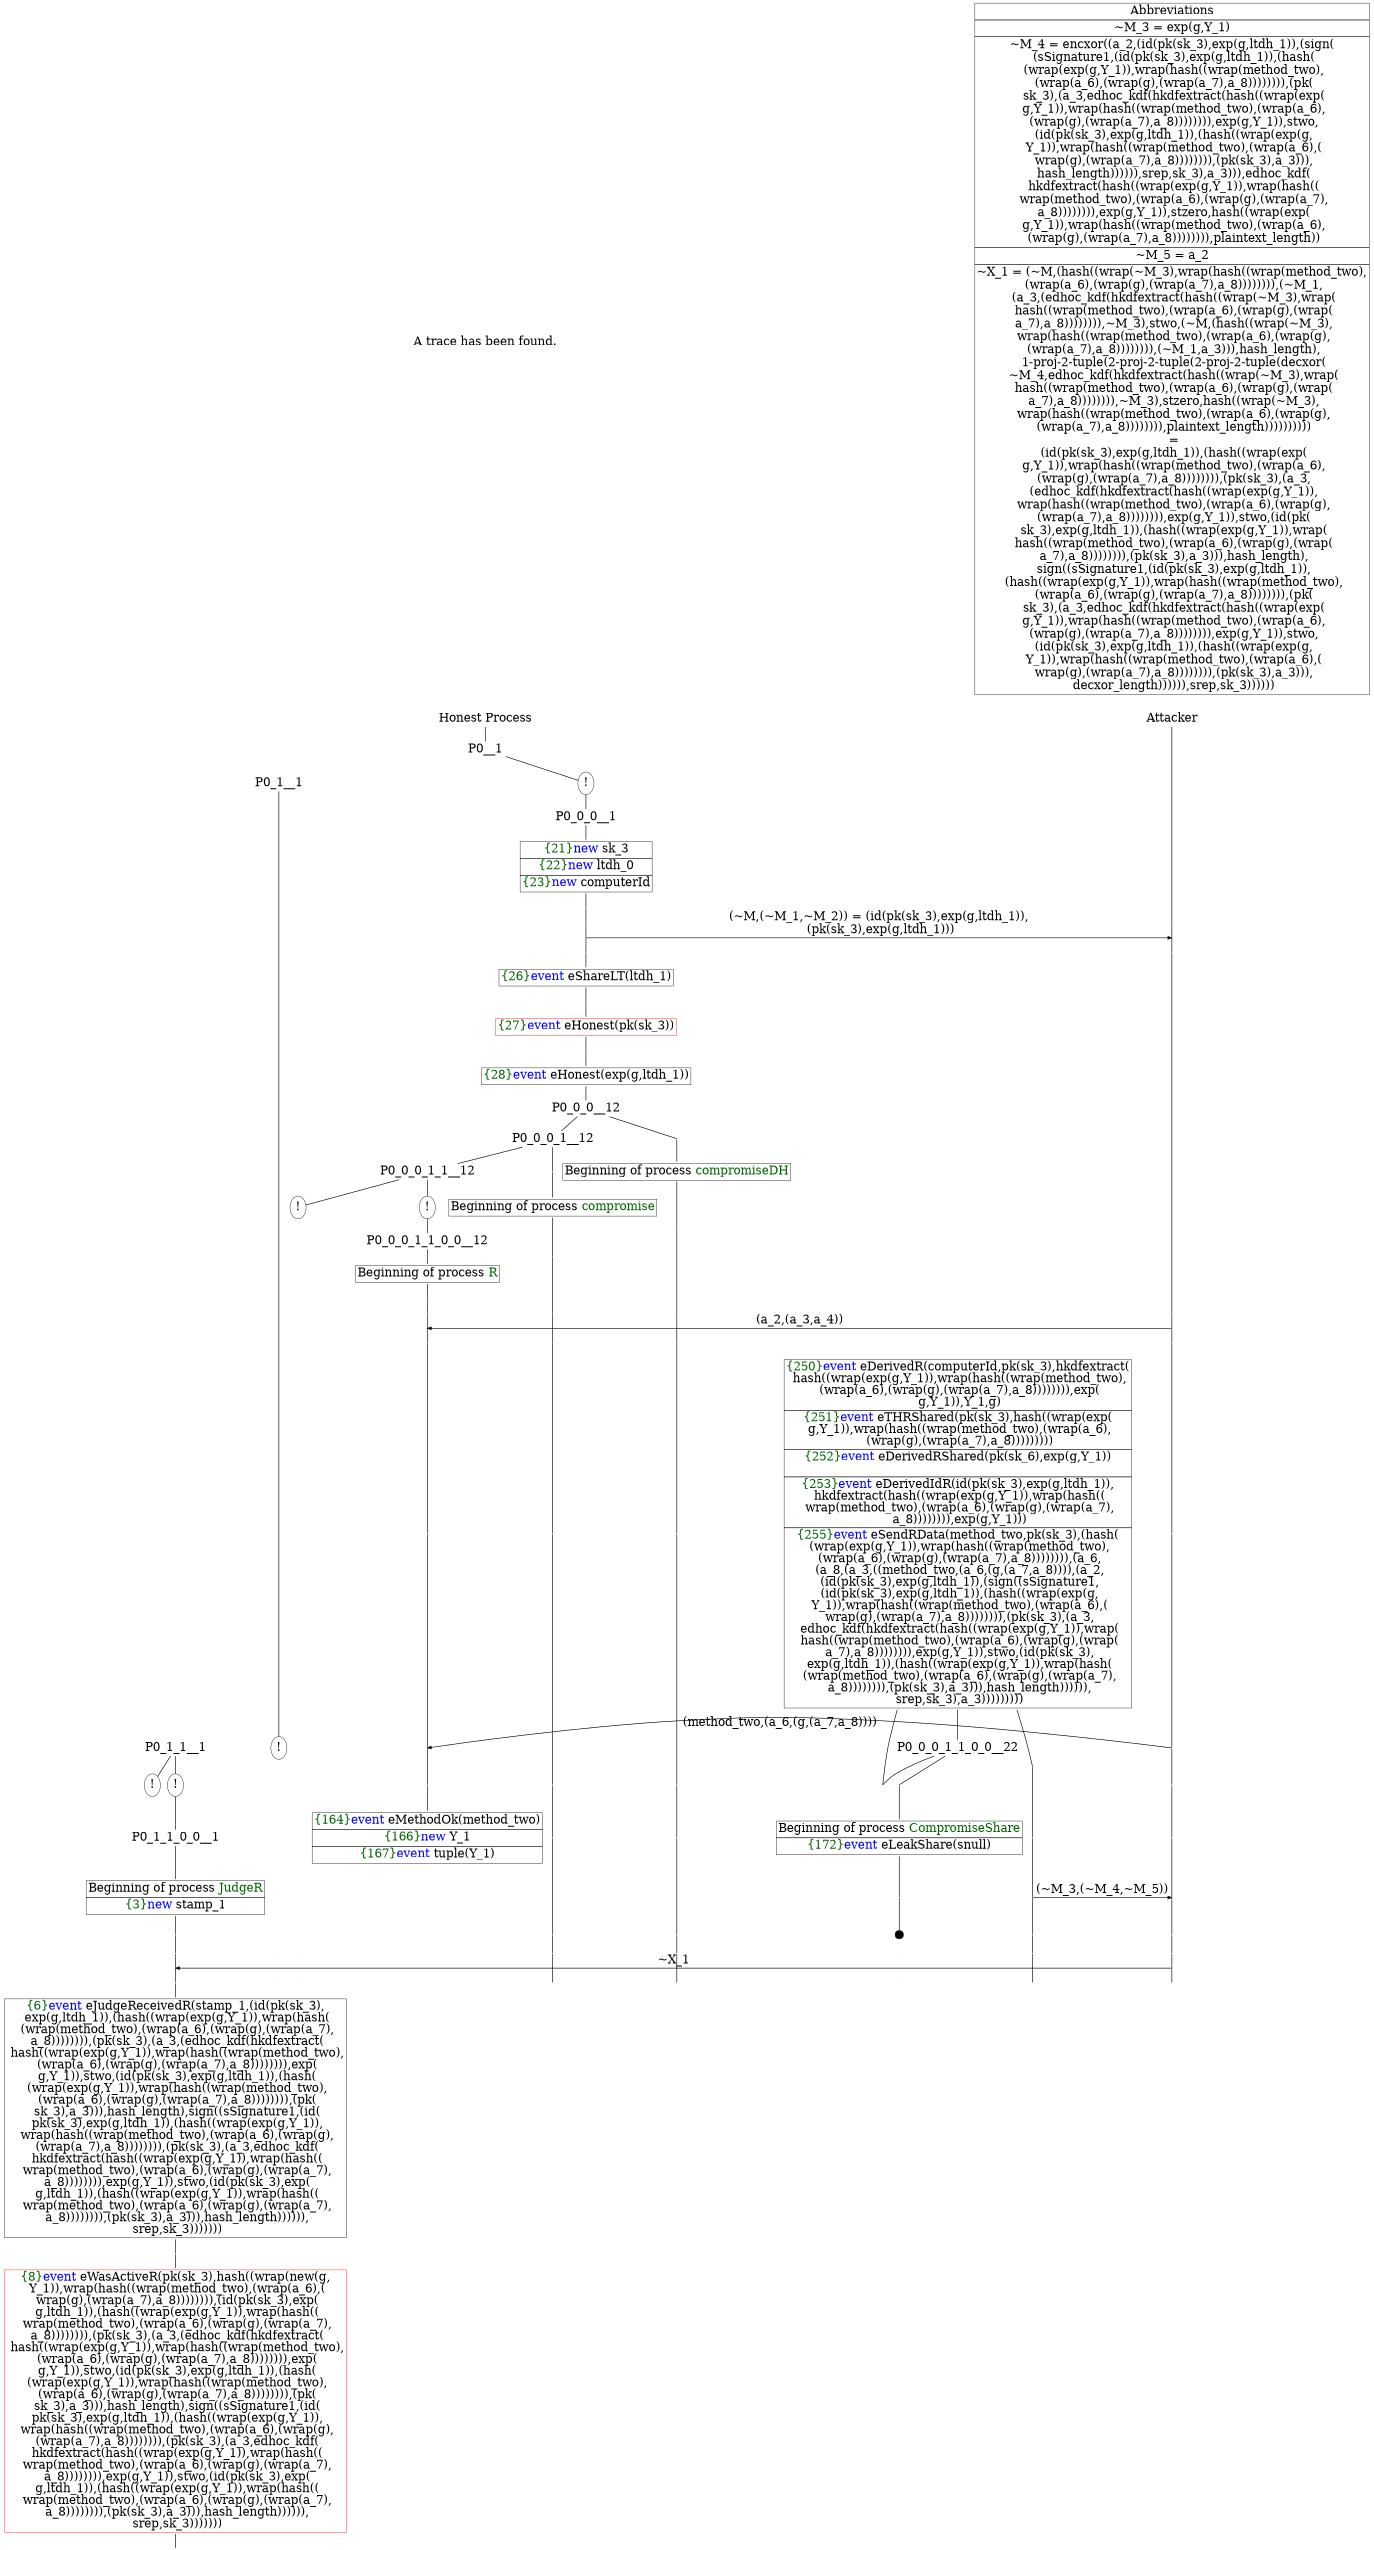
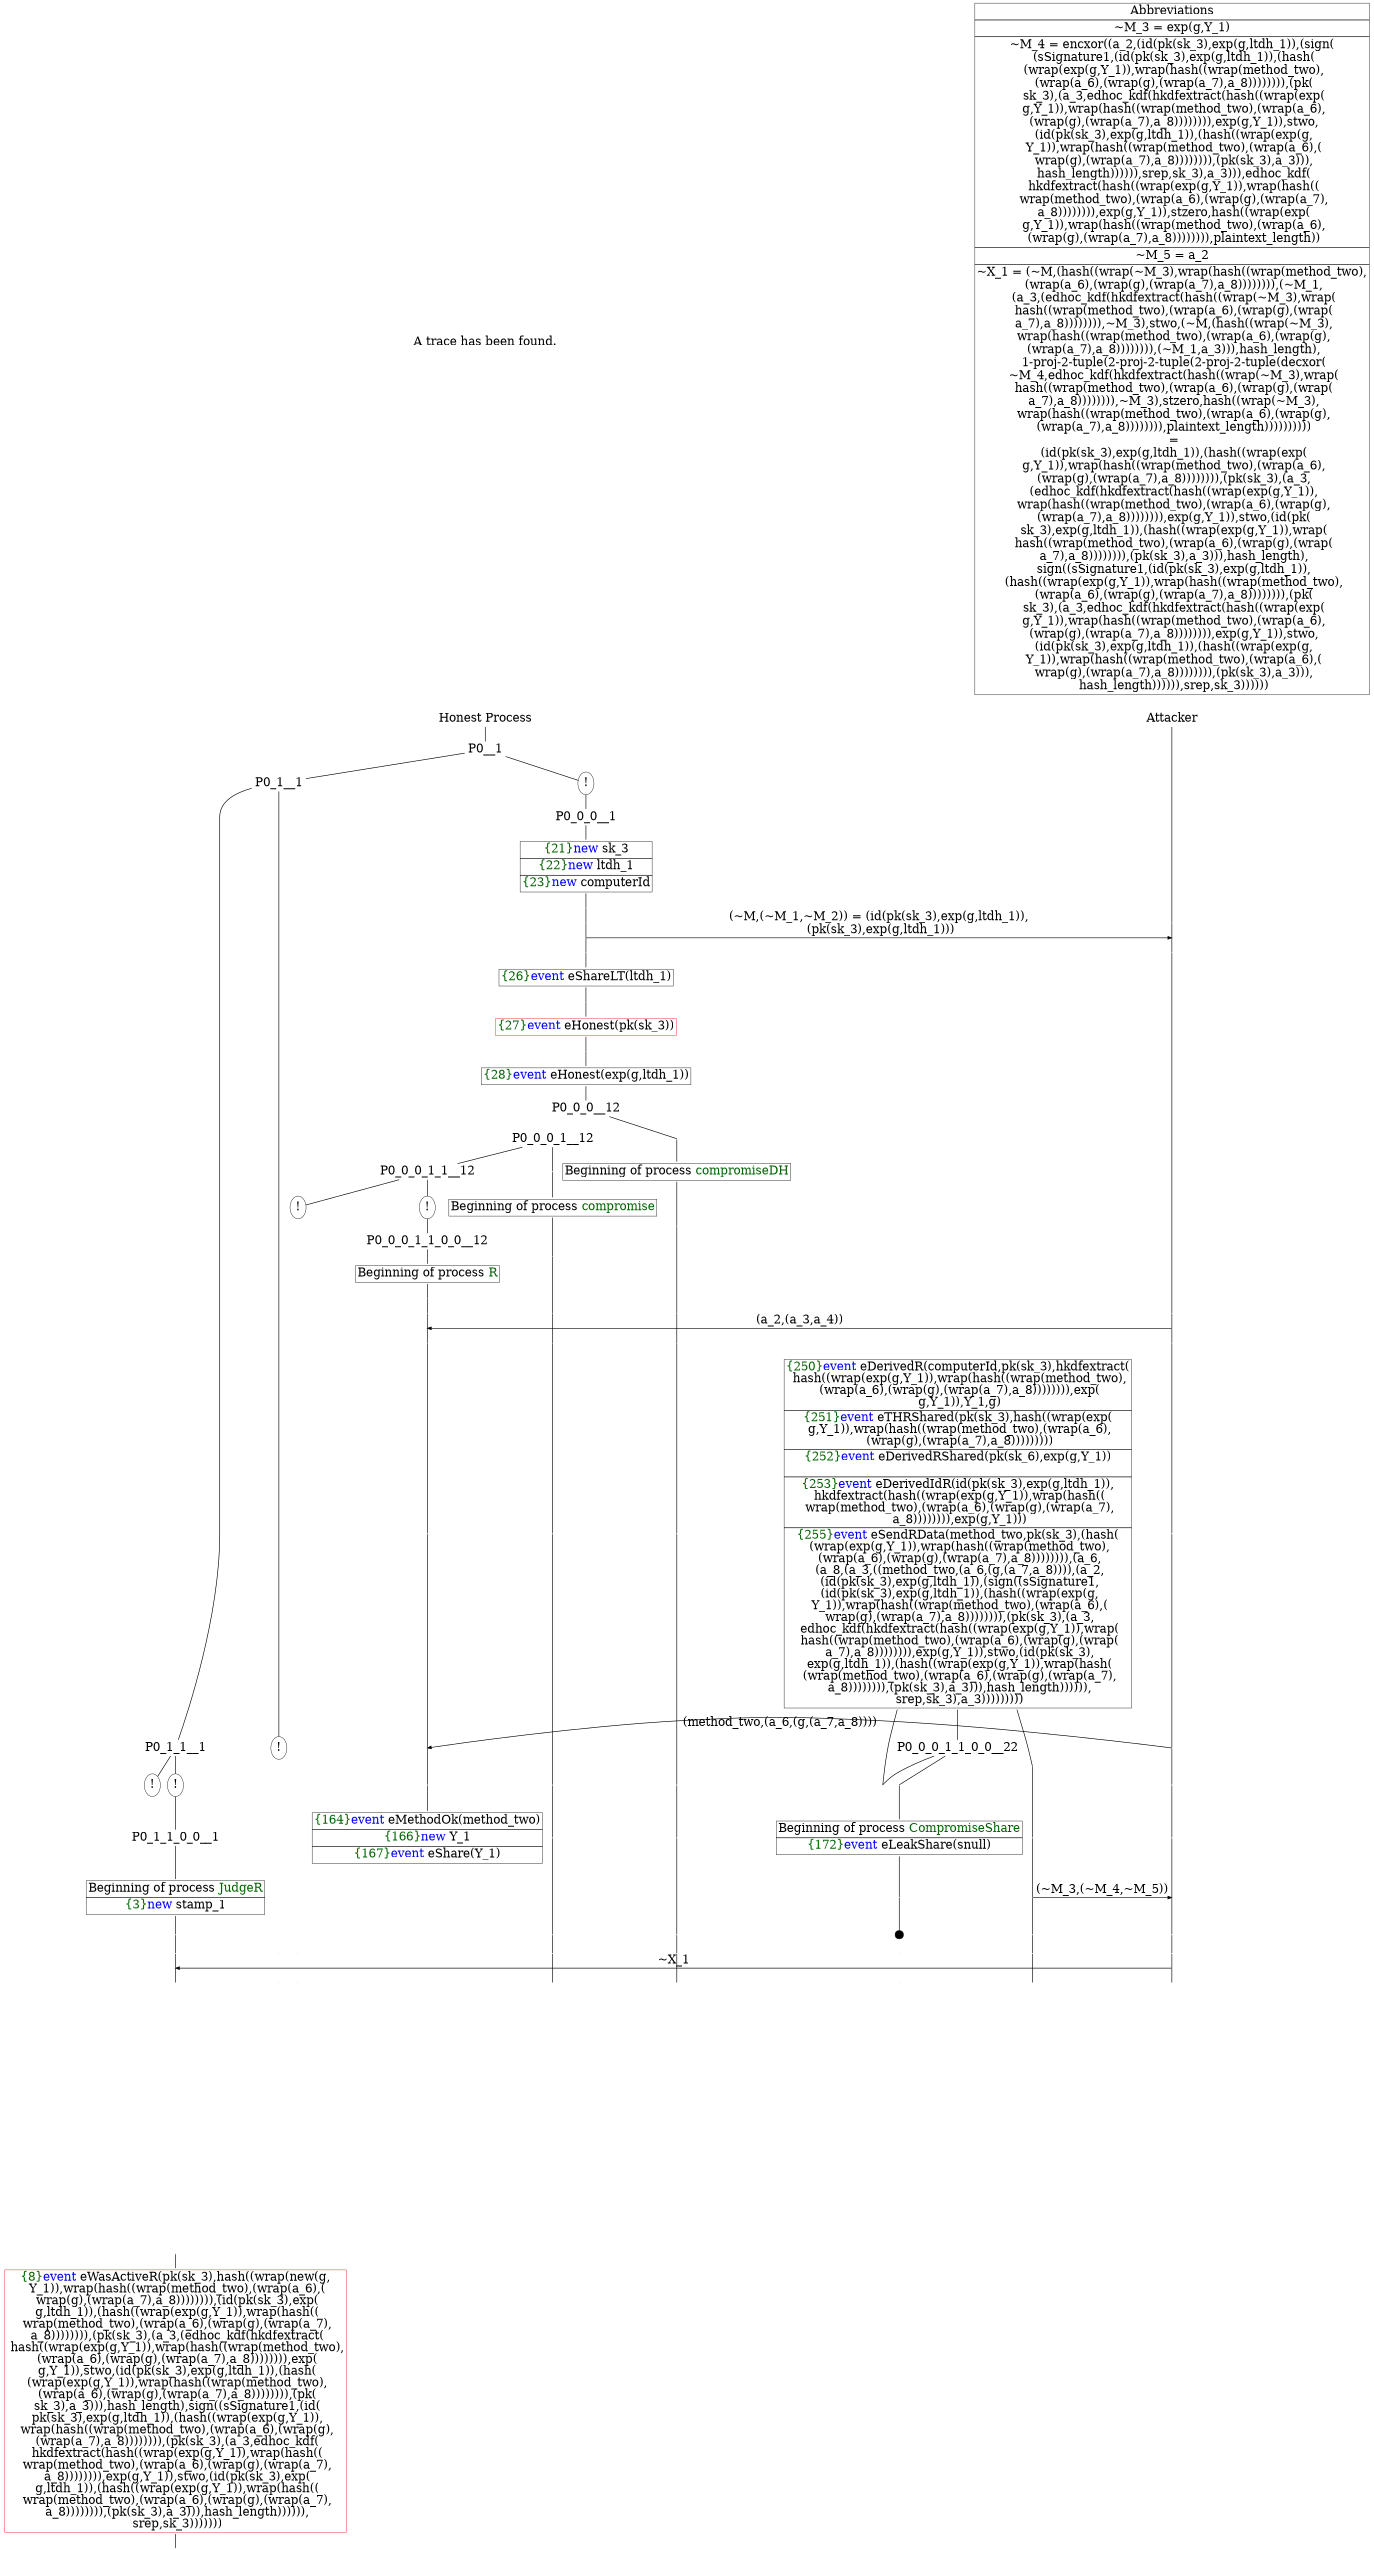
node "Abbreviations": text "decxor_length)))))),srep,sk_3))))))" -> "hash_length)))))),srep,sk_3))))))"
edge "P0__1" -- "P0_1__1": added
node "{21}": text "ltdh_0" -> "ltdh_1"
edge "P0_0_0__12" -- "P0_0_0_1__12": removed
edge "P0_1__1" -- "P0_1_1__1": added
node "{164}": text "tuple(Y_1)" -> "eShare(Y_1)"
node "{6}": removed
